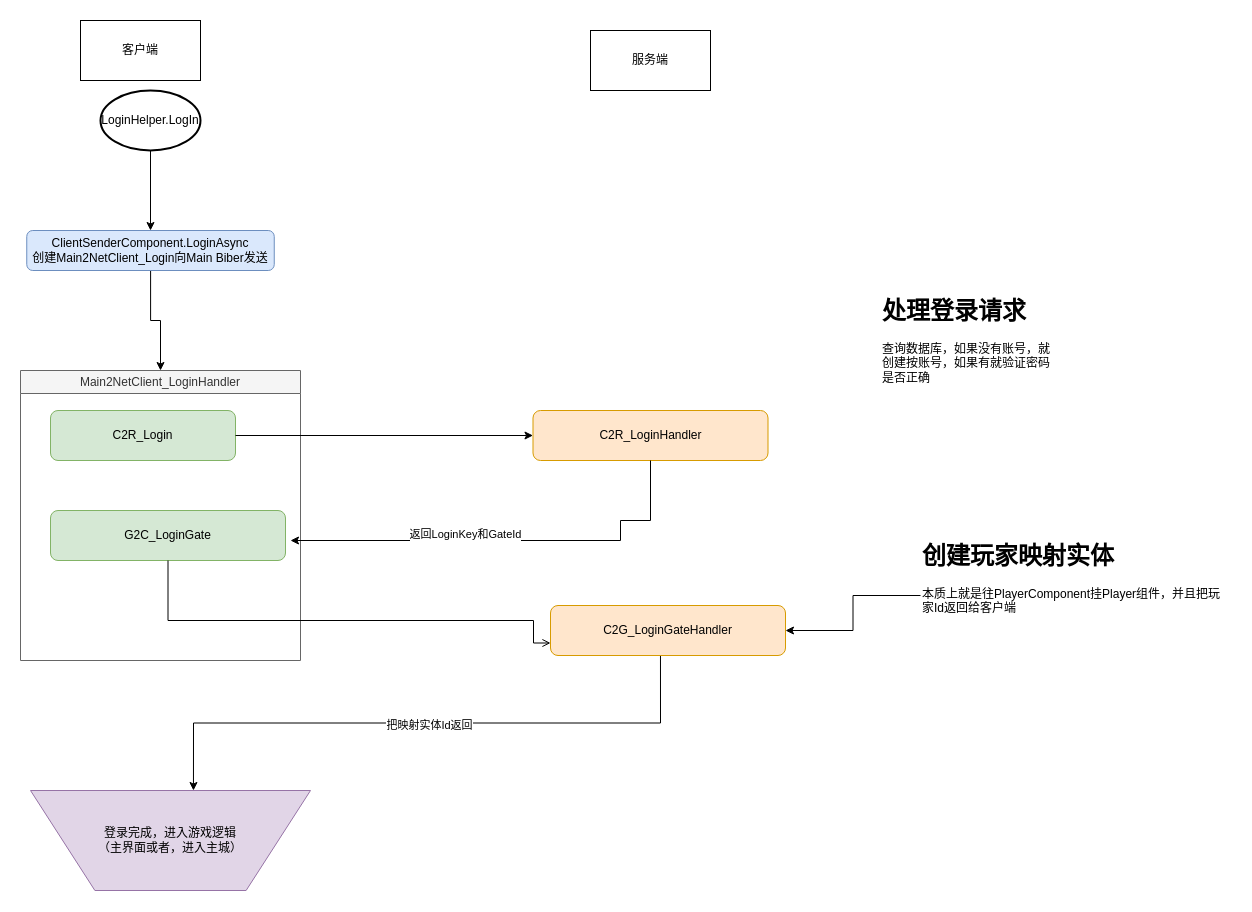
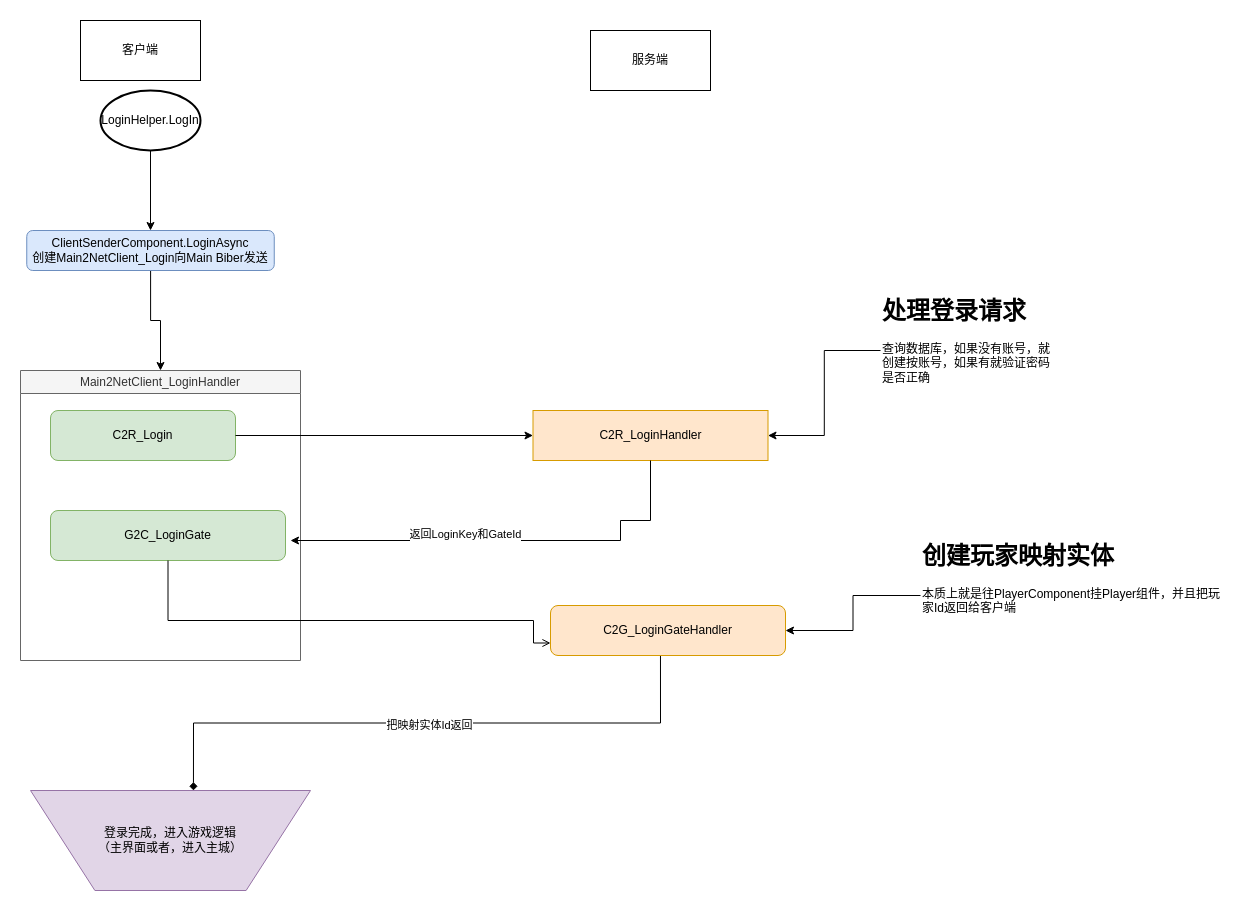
edge "处理登录请求查询数据库，如果没有账号，就创建按账号，如果有就验证密码是否正确" -> "C2R_LoginHandler": added
node "C2R_LoginHandler": shape rounded rectangle -> rectangle
edge "C2G_LoginGateHandler" -> "登录完成，进入游戏逻辑 （主界面或者，进入主城）": arrowhead classic -> diamond
